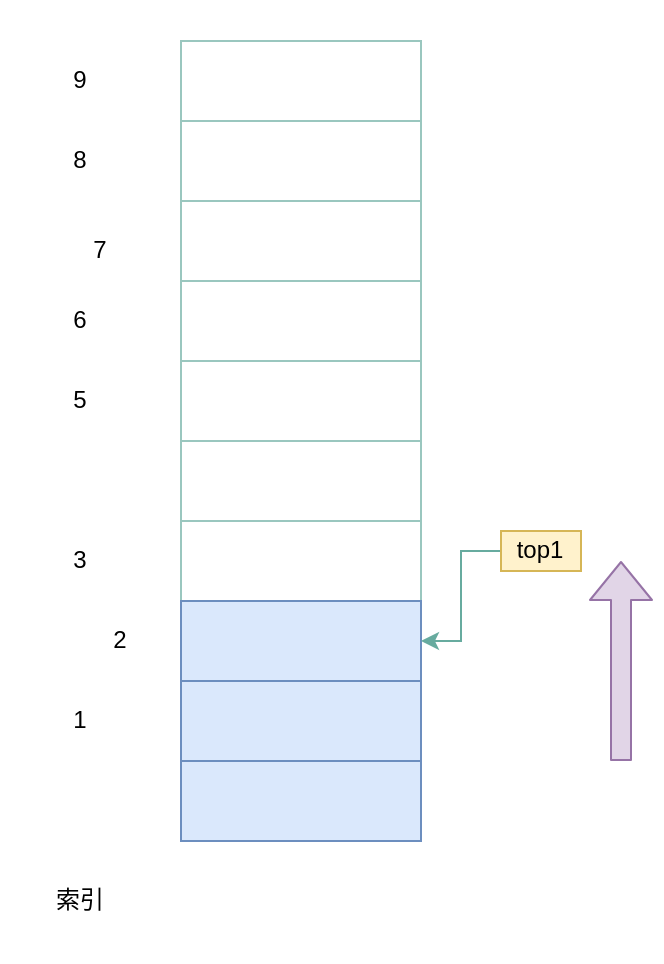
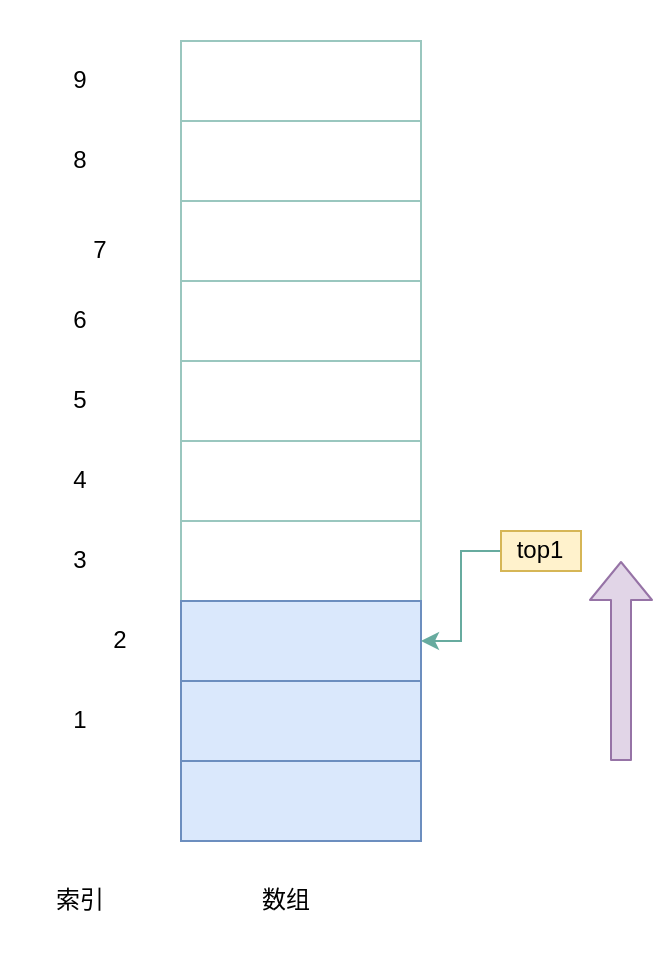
node "4": added
node "数组": added
